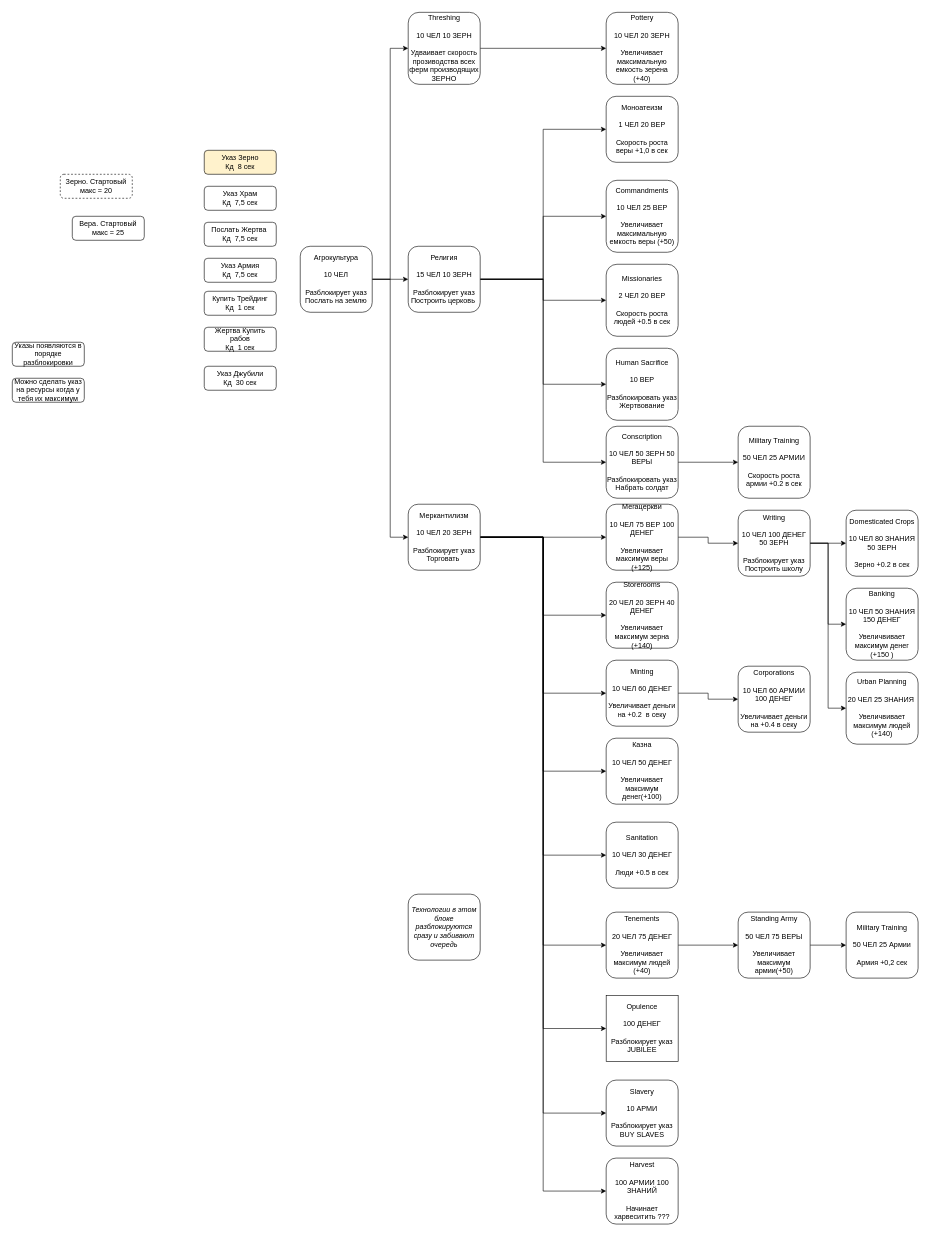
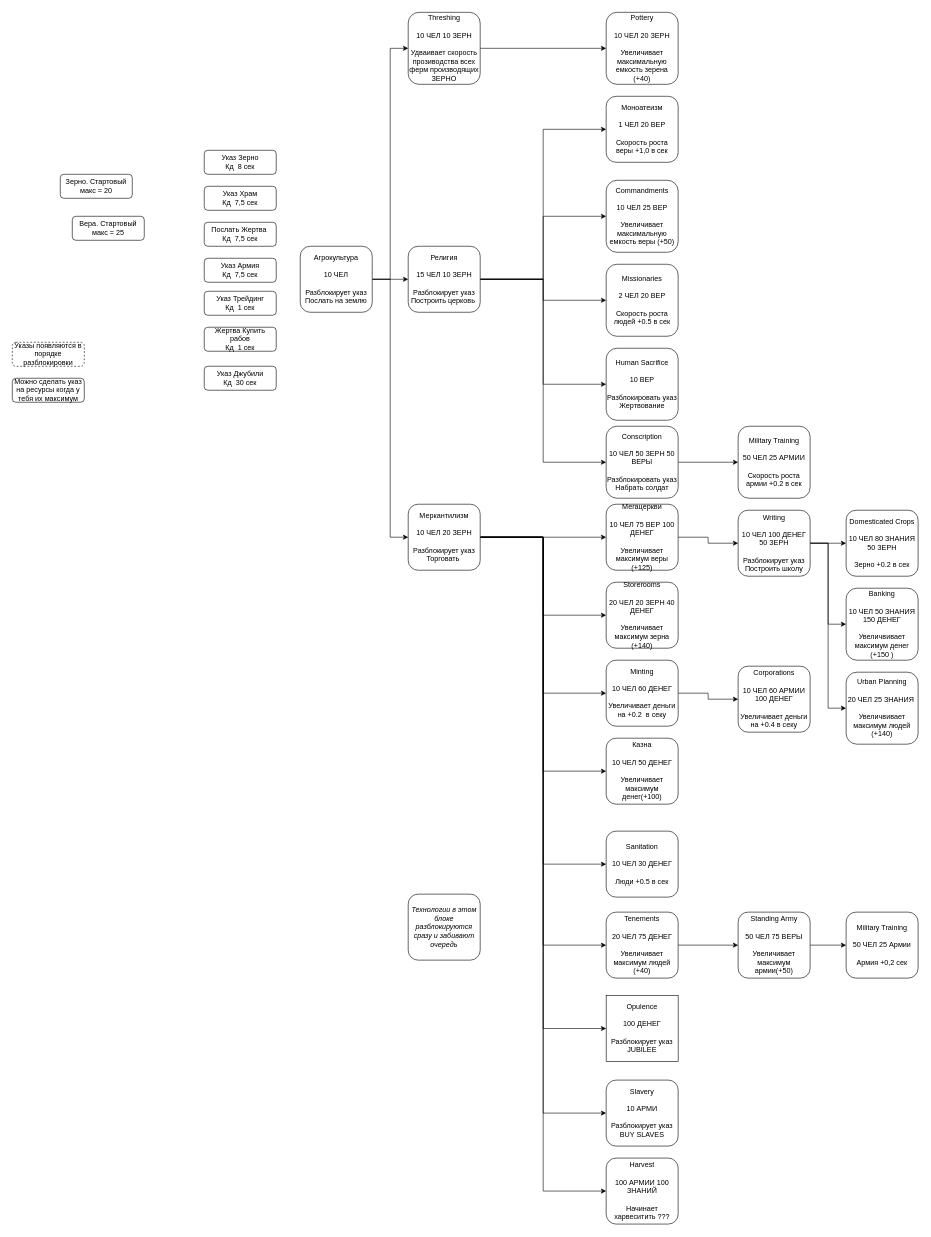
node "Указ Зерно Кд 8 сек": fillcolor #fff2cc -> #ffffff
node "Зерно. Стартовый макс = 20": style dashed -> solid
node "Купить Трейдинг Кд 1 сек": label "Купить Трейдинг Кд 1 сек" -> "Указ Трейдинг Кд 1 сек"
node "Указы появляются в порядке разблокировки": style solid -> dashed
node "Sanitation 10 ЧЕЛ 30 ДЕНЕГ Люди +0.5 в сек": moved (642, 855) -> (642, 864)
